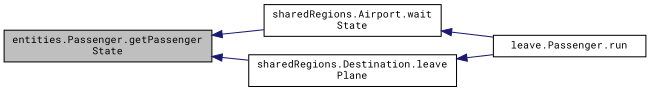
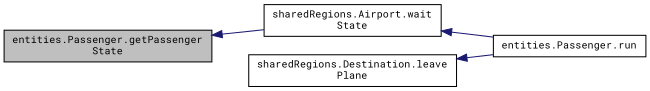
node "leave.Passenger.run": label "leave.Passenger.run" -> "entities.Passenger.run"
edge "sharedRegions.Destination.leave Plane" -> "entities.Passenger.getPassenger State": removed
